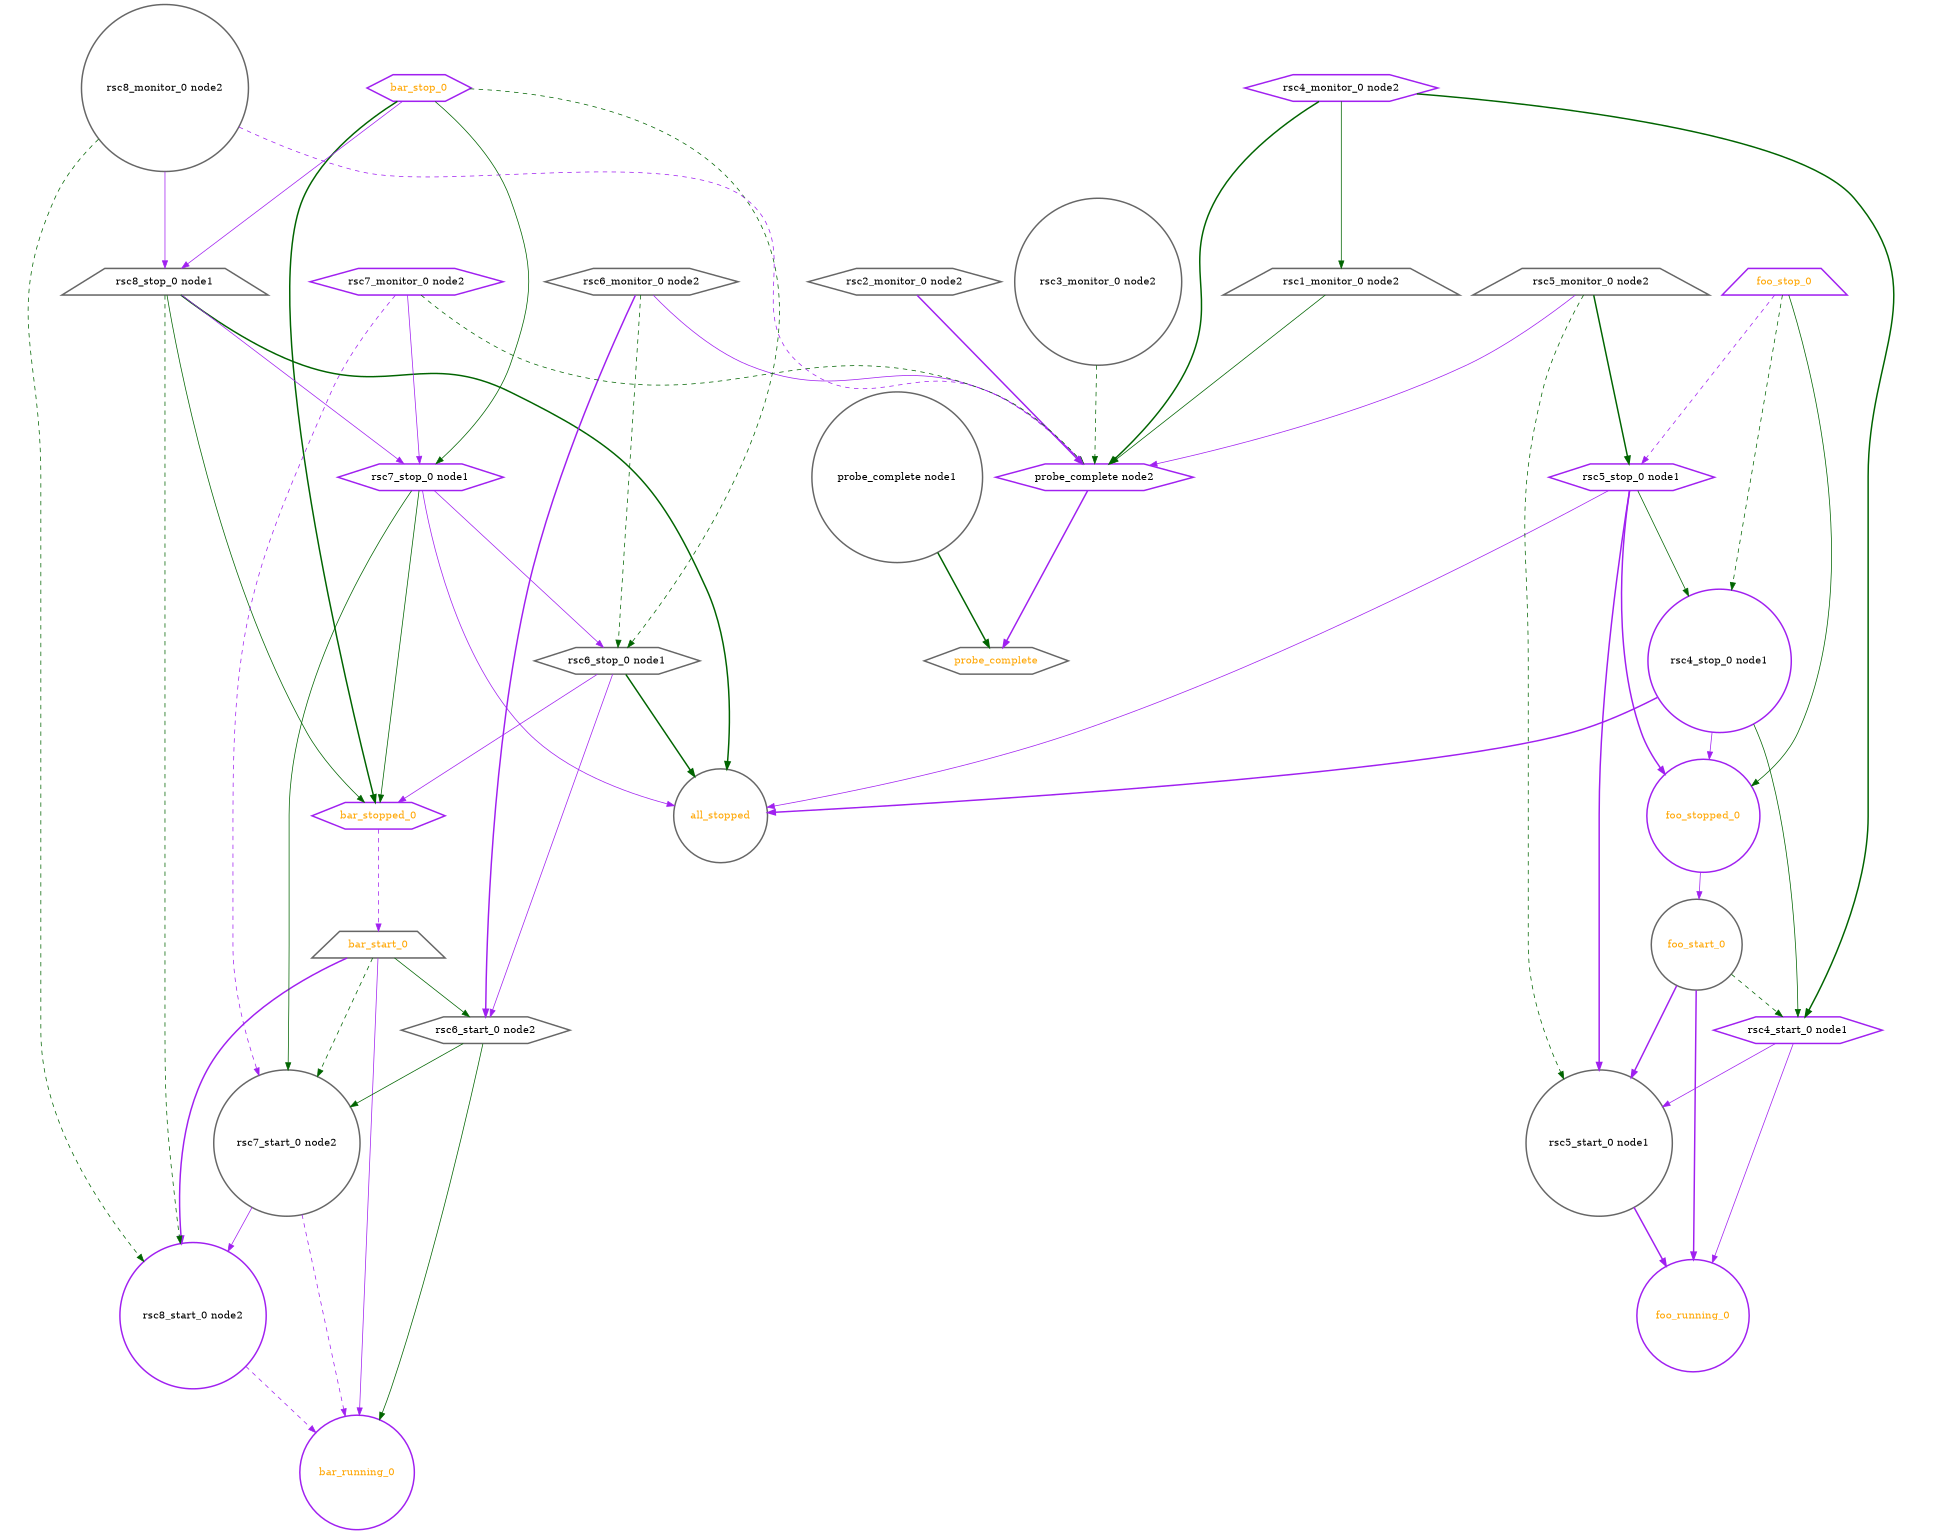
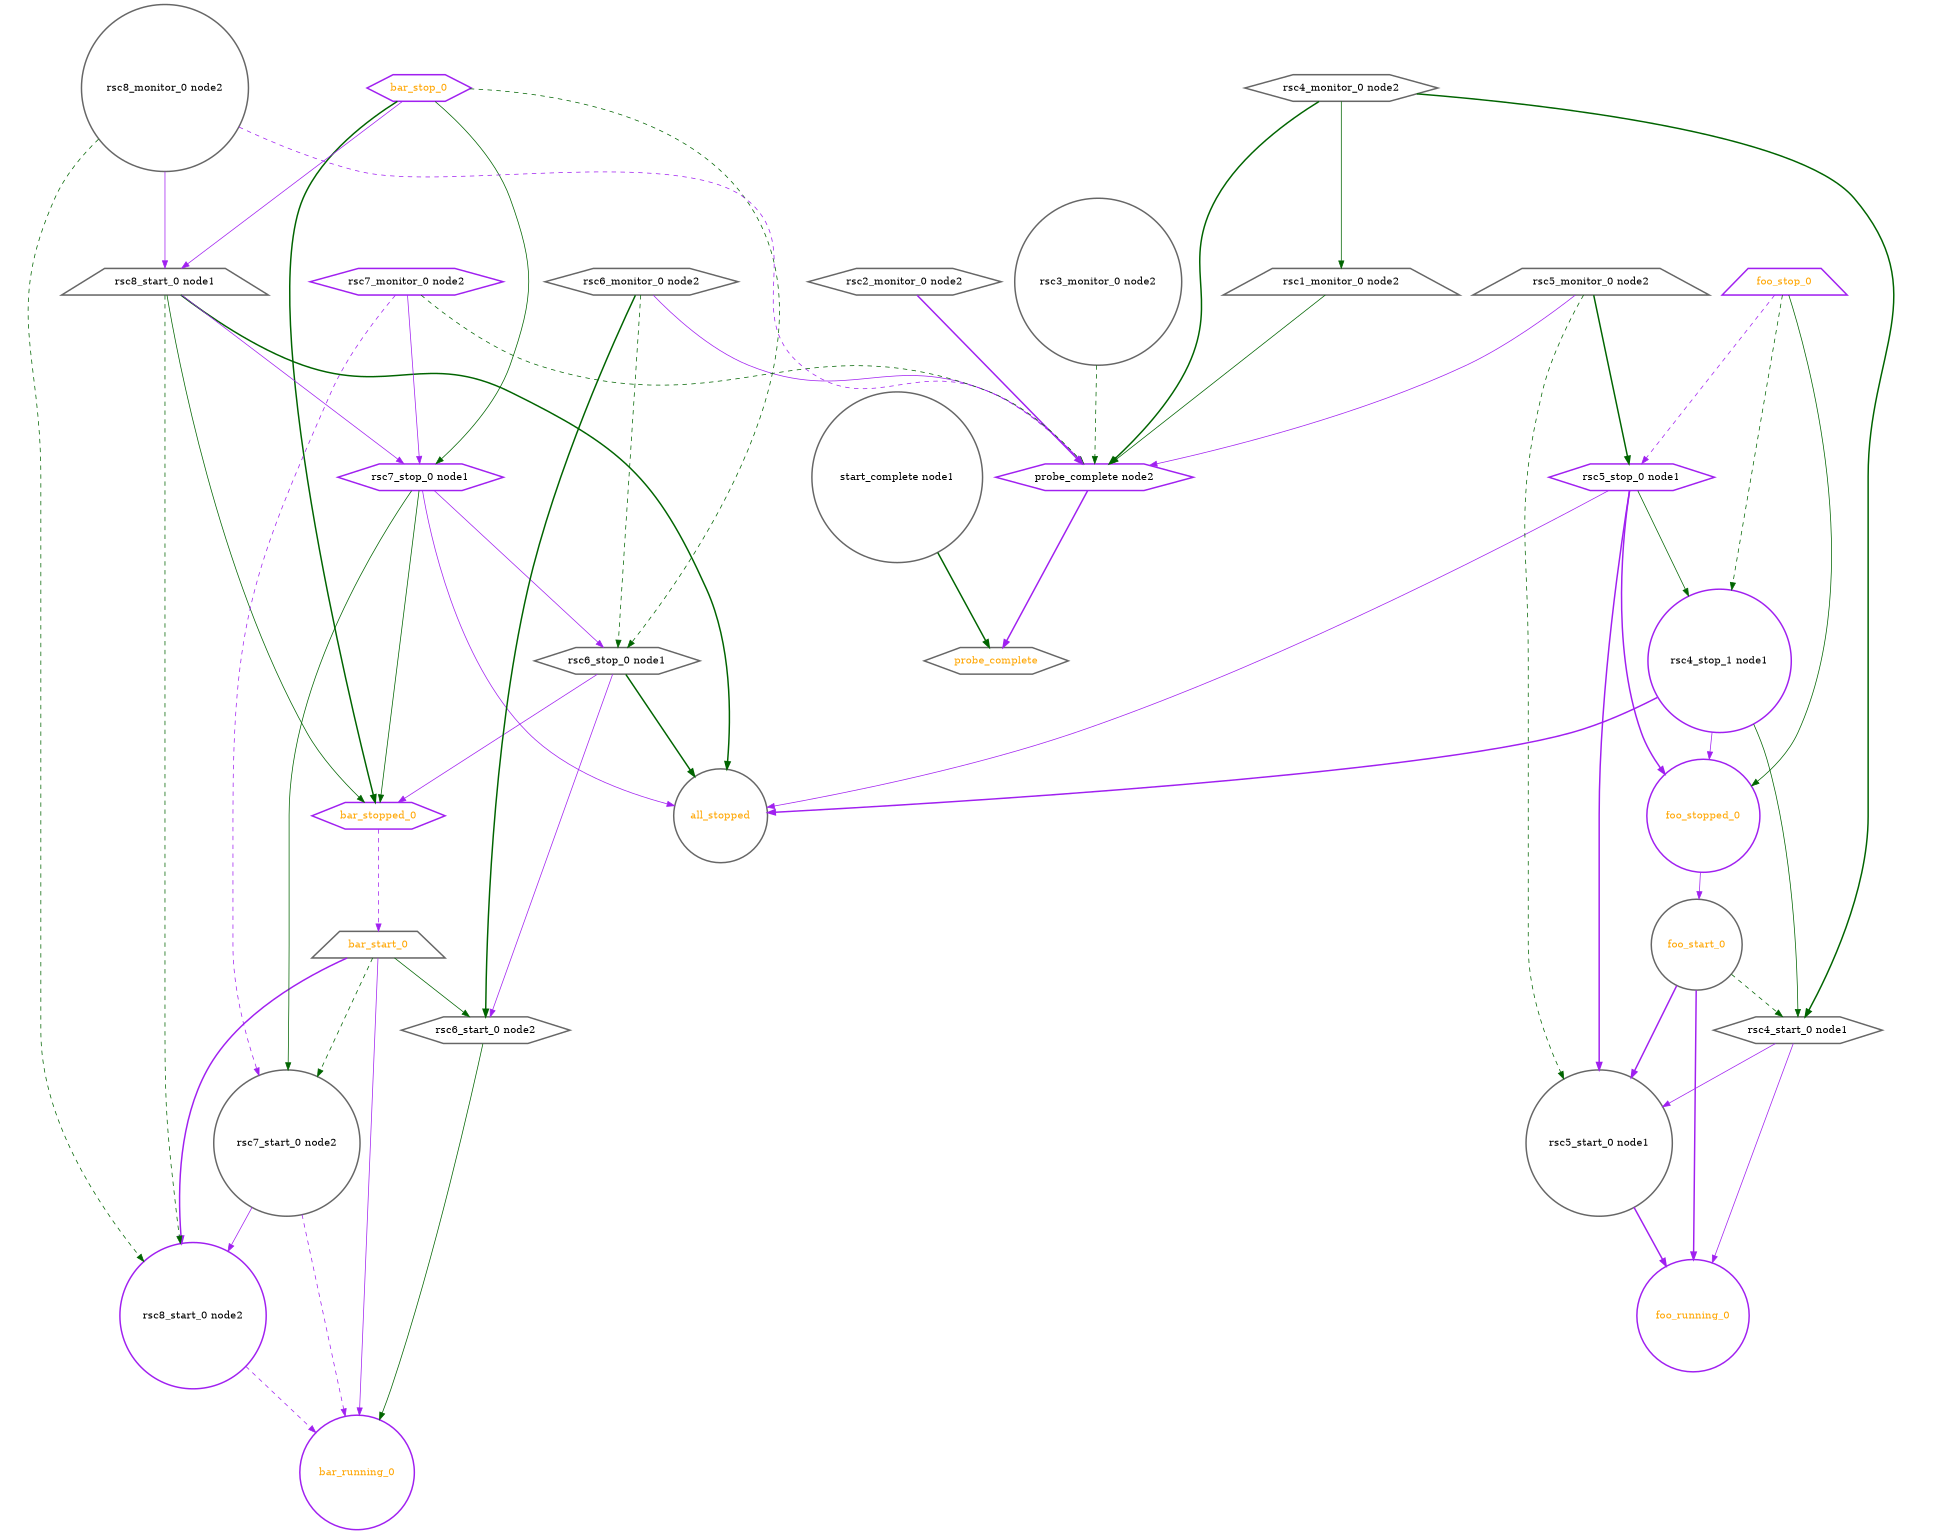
node "rsc4_monitor_0 node2": color purple -> gray40
node "rsc8_stop_0 node1": label "rsc8_stop_0 node1" -> "rsc8_start_0 node1"
node "probe_complete node1": label "probe_complete node1" -> "start_complete node1"
edge "rsc6_monitor_0 node2" -> "rsc6_start_0 node2": color purple -> darkgreen
node "rsc4_stop_0 node1": label "rsc4_stop_0 node1" -> "rsc4_stop_1 node1"
node "rsc4_start_0 node1": color purple -> gray40
edge "rsc6_start_0 node2" -> "rsc7_start_0 node2": removed
